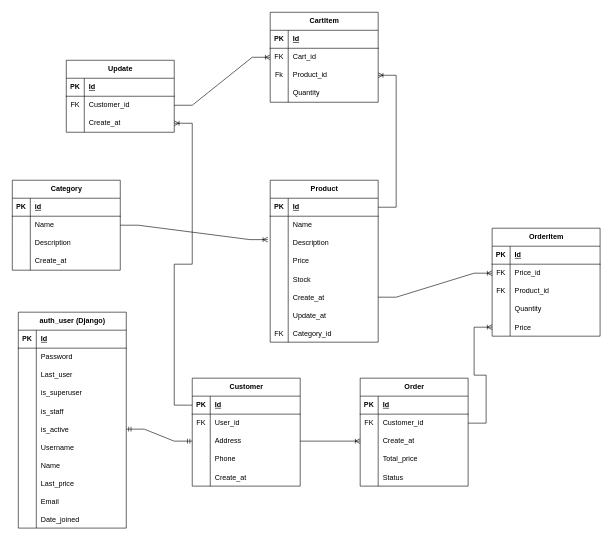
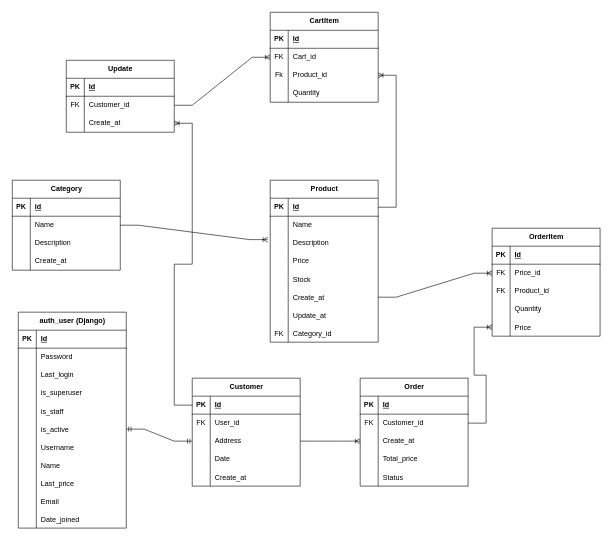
node "Last_user": label "Last_user" -> "Last_login"
node "Phone": label "Phone" -> "Date"
